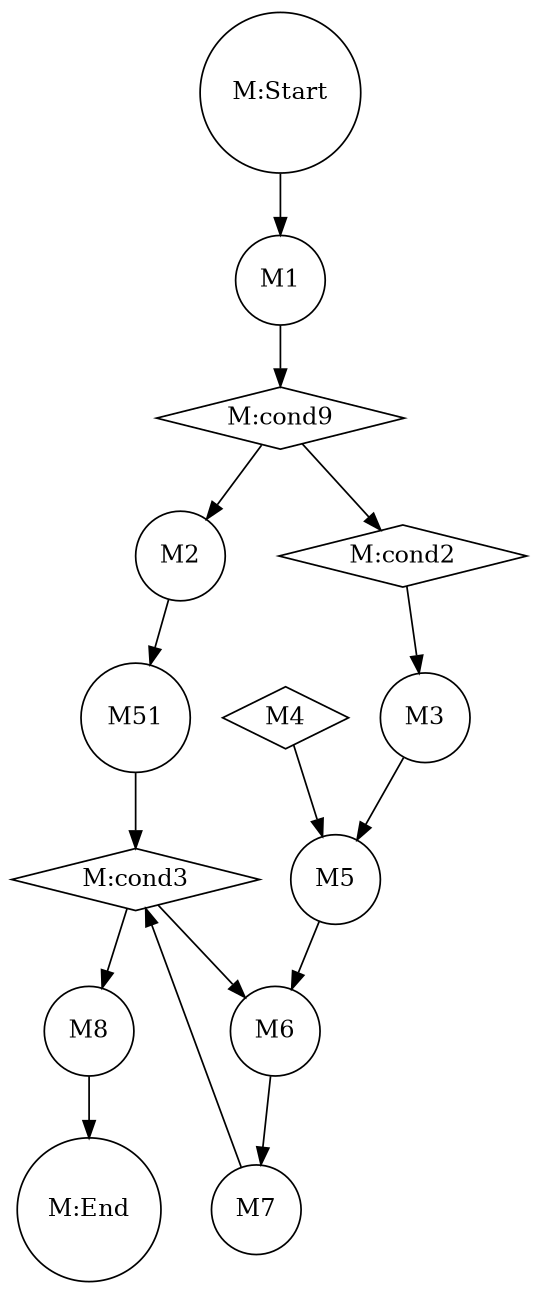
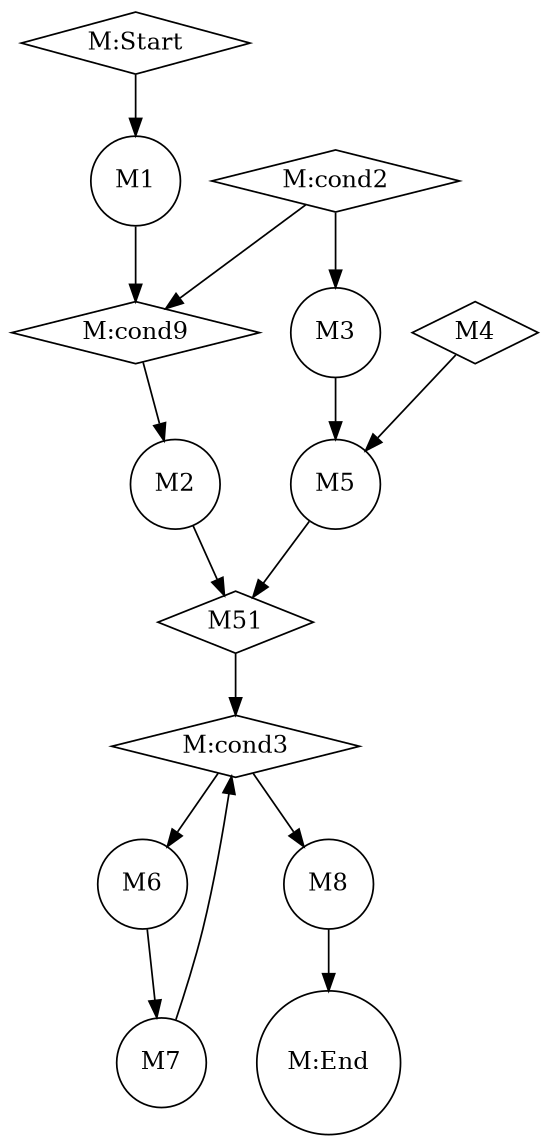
node "M:Start": shape circle -> diamond
edge "M:cond9" -> "M:cond2": reversed
node "M51": shape circle -> diamond
edge "M5" -> "M6": now "M5" -> "M51"
